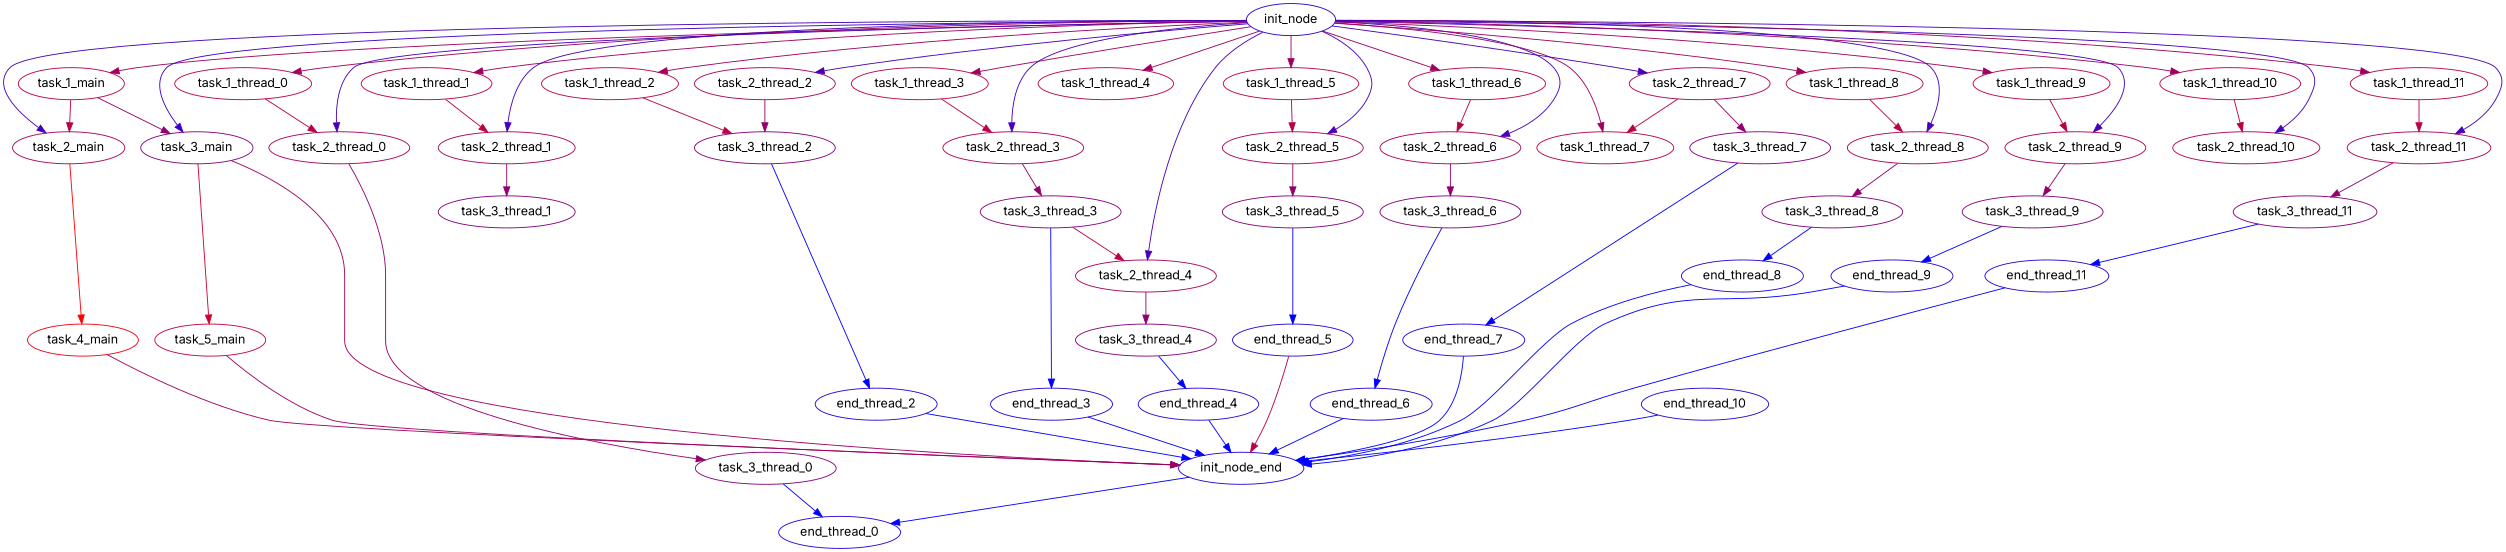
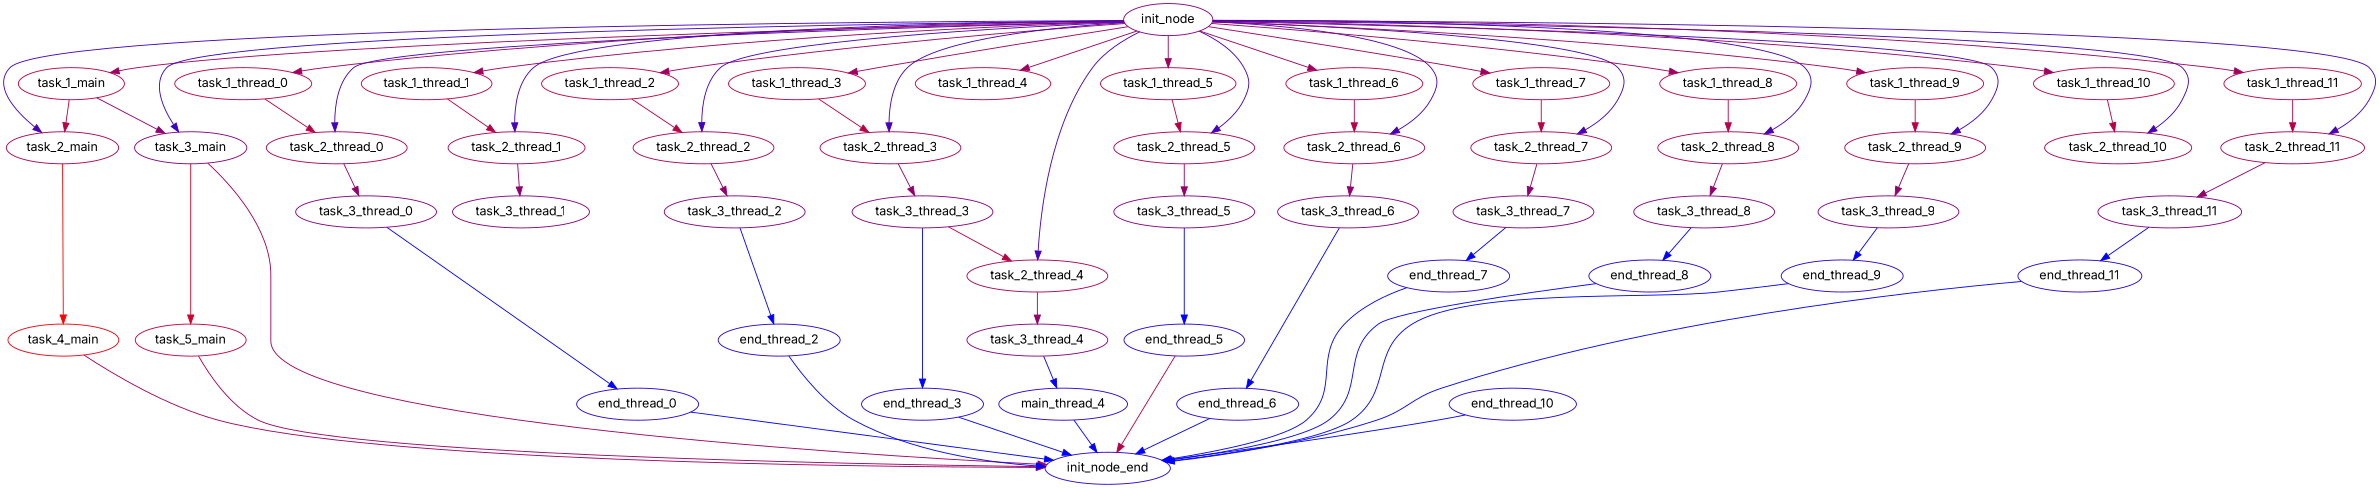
node "init_node": color #2900d6 -> #84007b
edge "task_2_thread_7" -> "task_1_thread_7": reversed
edge "task_1_thread_2" -> "task_3_thread_2": now "task_1_thread_2" -> "task_2_thread_2"
node "end_thread_4": label "end_thread_4" -> "main_thread_4"
edge "init_node_end" -> "end_thread_0": reversed
